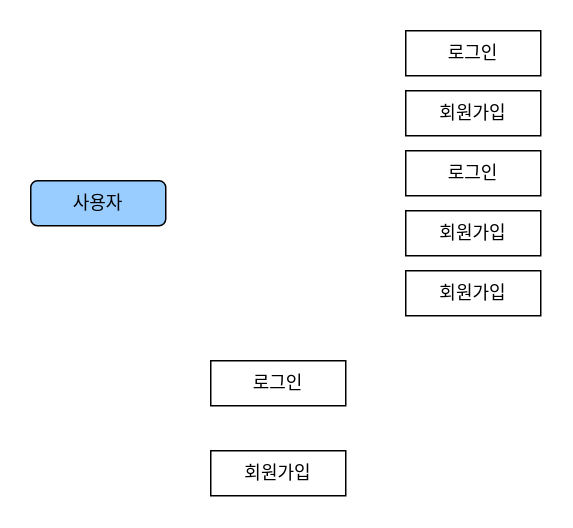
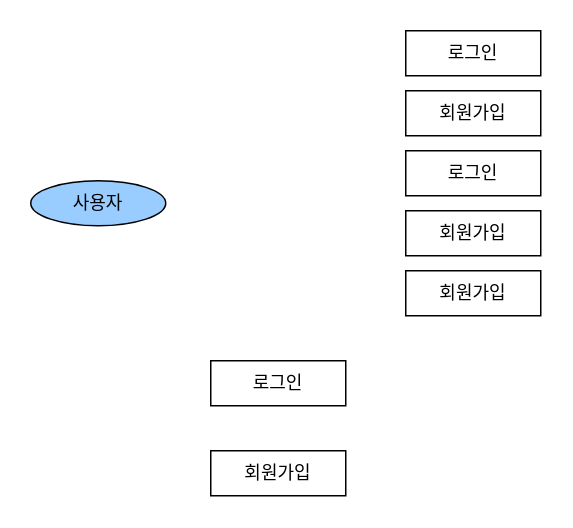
node "사용자": shape rounded rectangle -> ellipse
